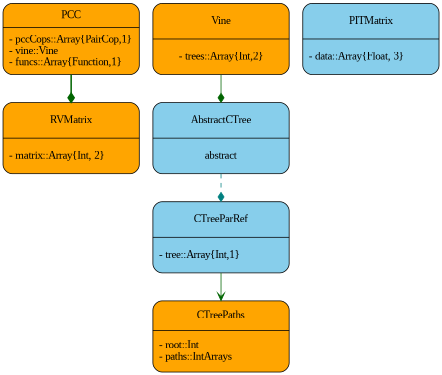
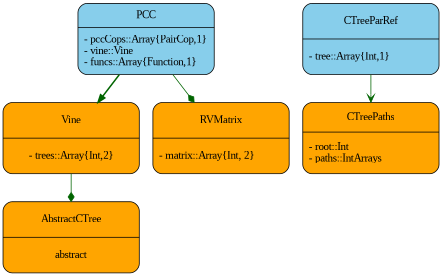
node "PCC": fillcolor orange -> skyblue
node "PITMatrix": removed
edge "PCC" -> "RVMatrix": style bold -> solid
edge "PCC" -> "Vine": added
node "AbstractCTree": fillcolor skyblue -> orange
edge "AbstractCTree" -> "CTreeParRef": removed
